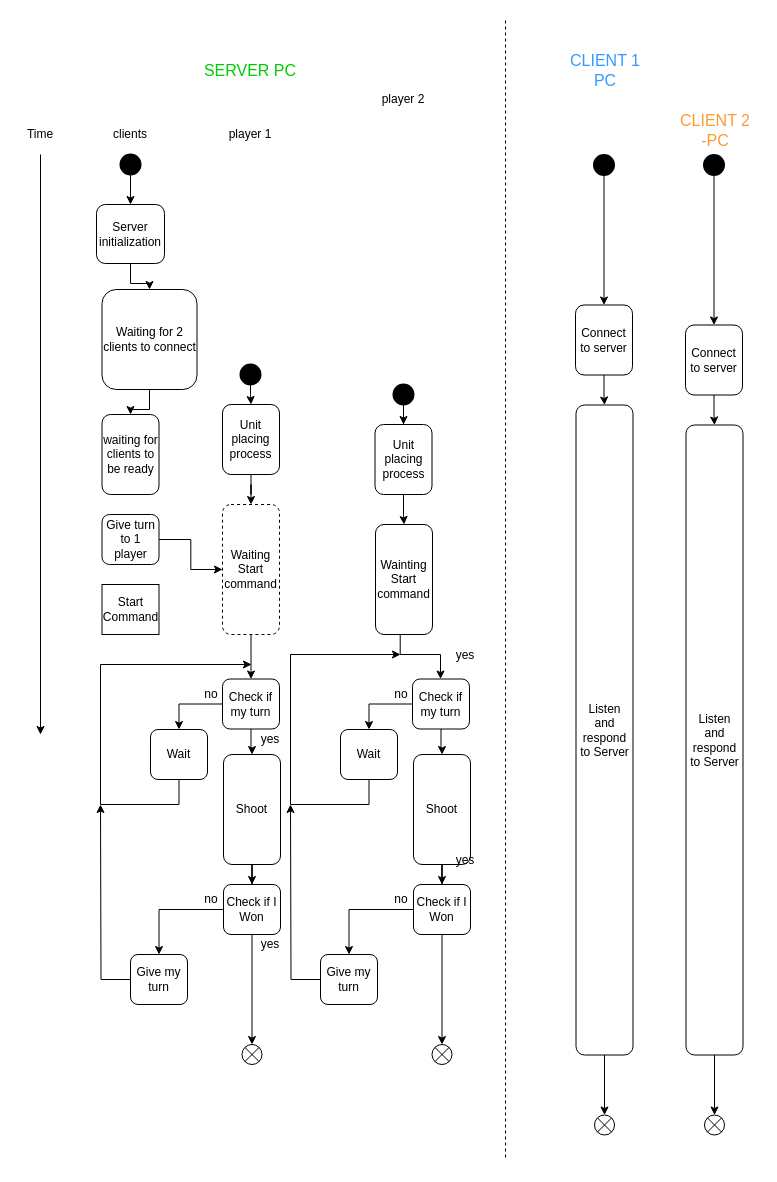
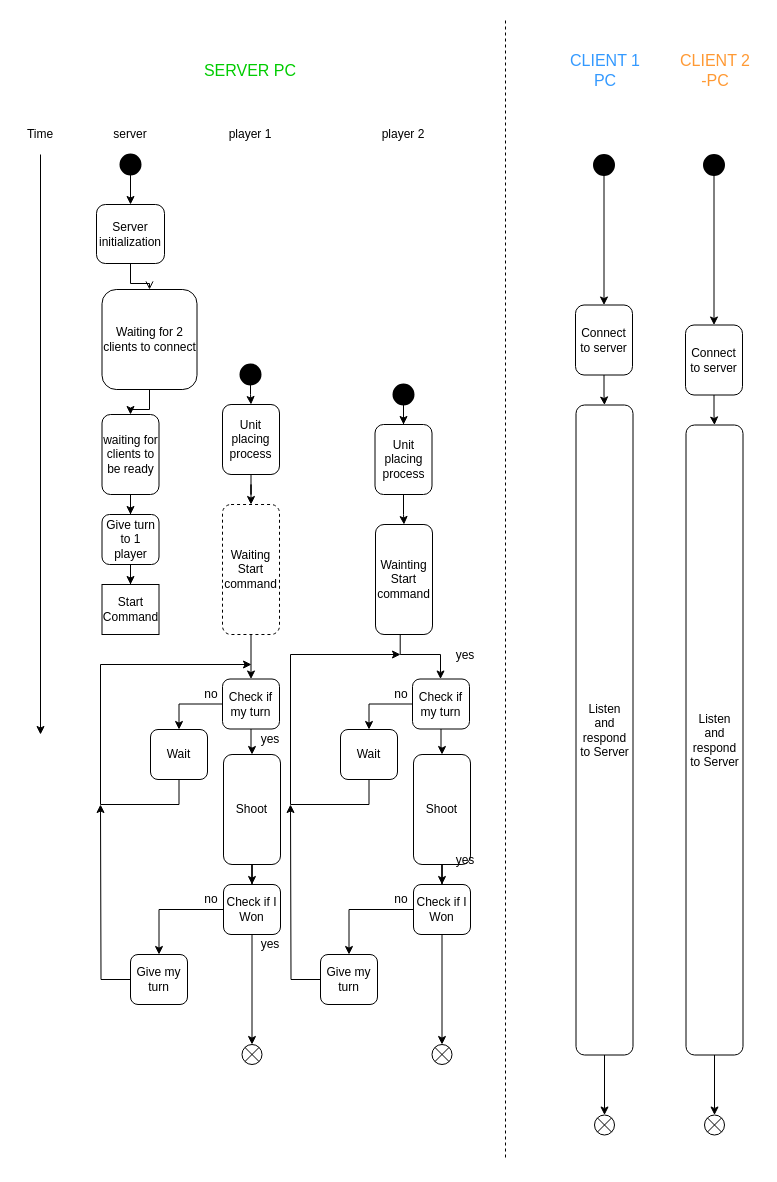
node "player 2": moved (404, 100) -> (404, 135)
node "CLIENT 2 -PC": moved (716, 131) -> (716, 71)
node "clients": label "clients" -> "server"
edge "Server initialization" -> "Waiting for 2 clients to connect": arrowhead classic -> open
edge "waiting for clients to be ready" -> "Give turn to 1 player": added
edge "Give turn to 1 player" -> "Waiting Start command": now "Give turn to 1 player" -> "Start Command"
